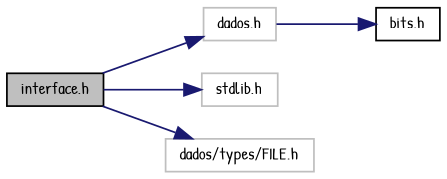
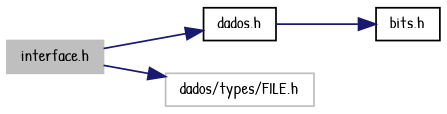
node "dados.h": color grey75 -> black
node "interface.h": color black -> grey75
node "stdlib.h": removed
